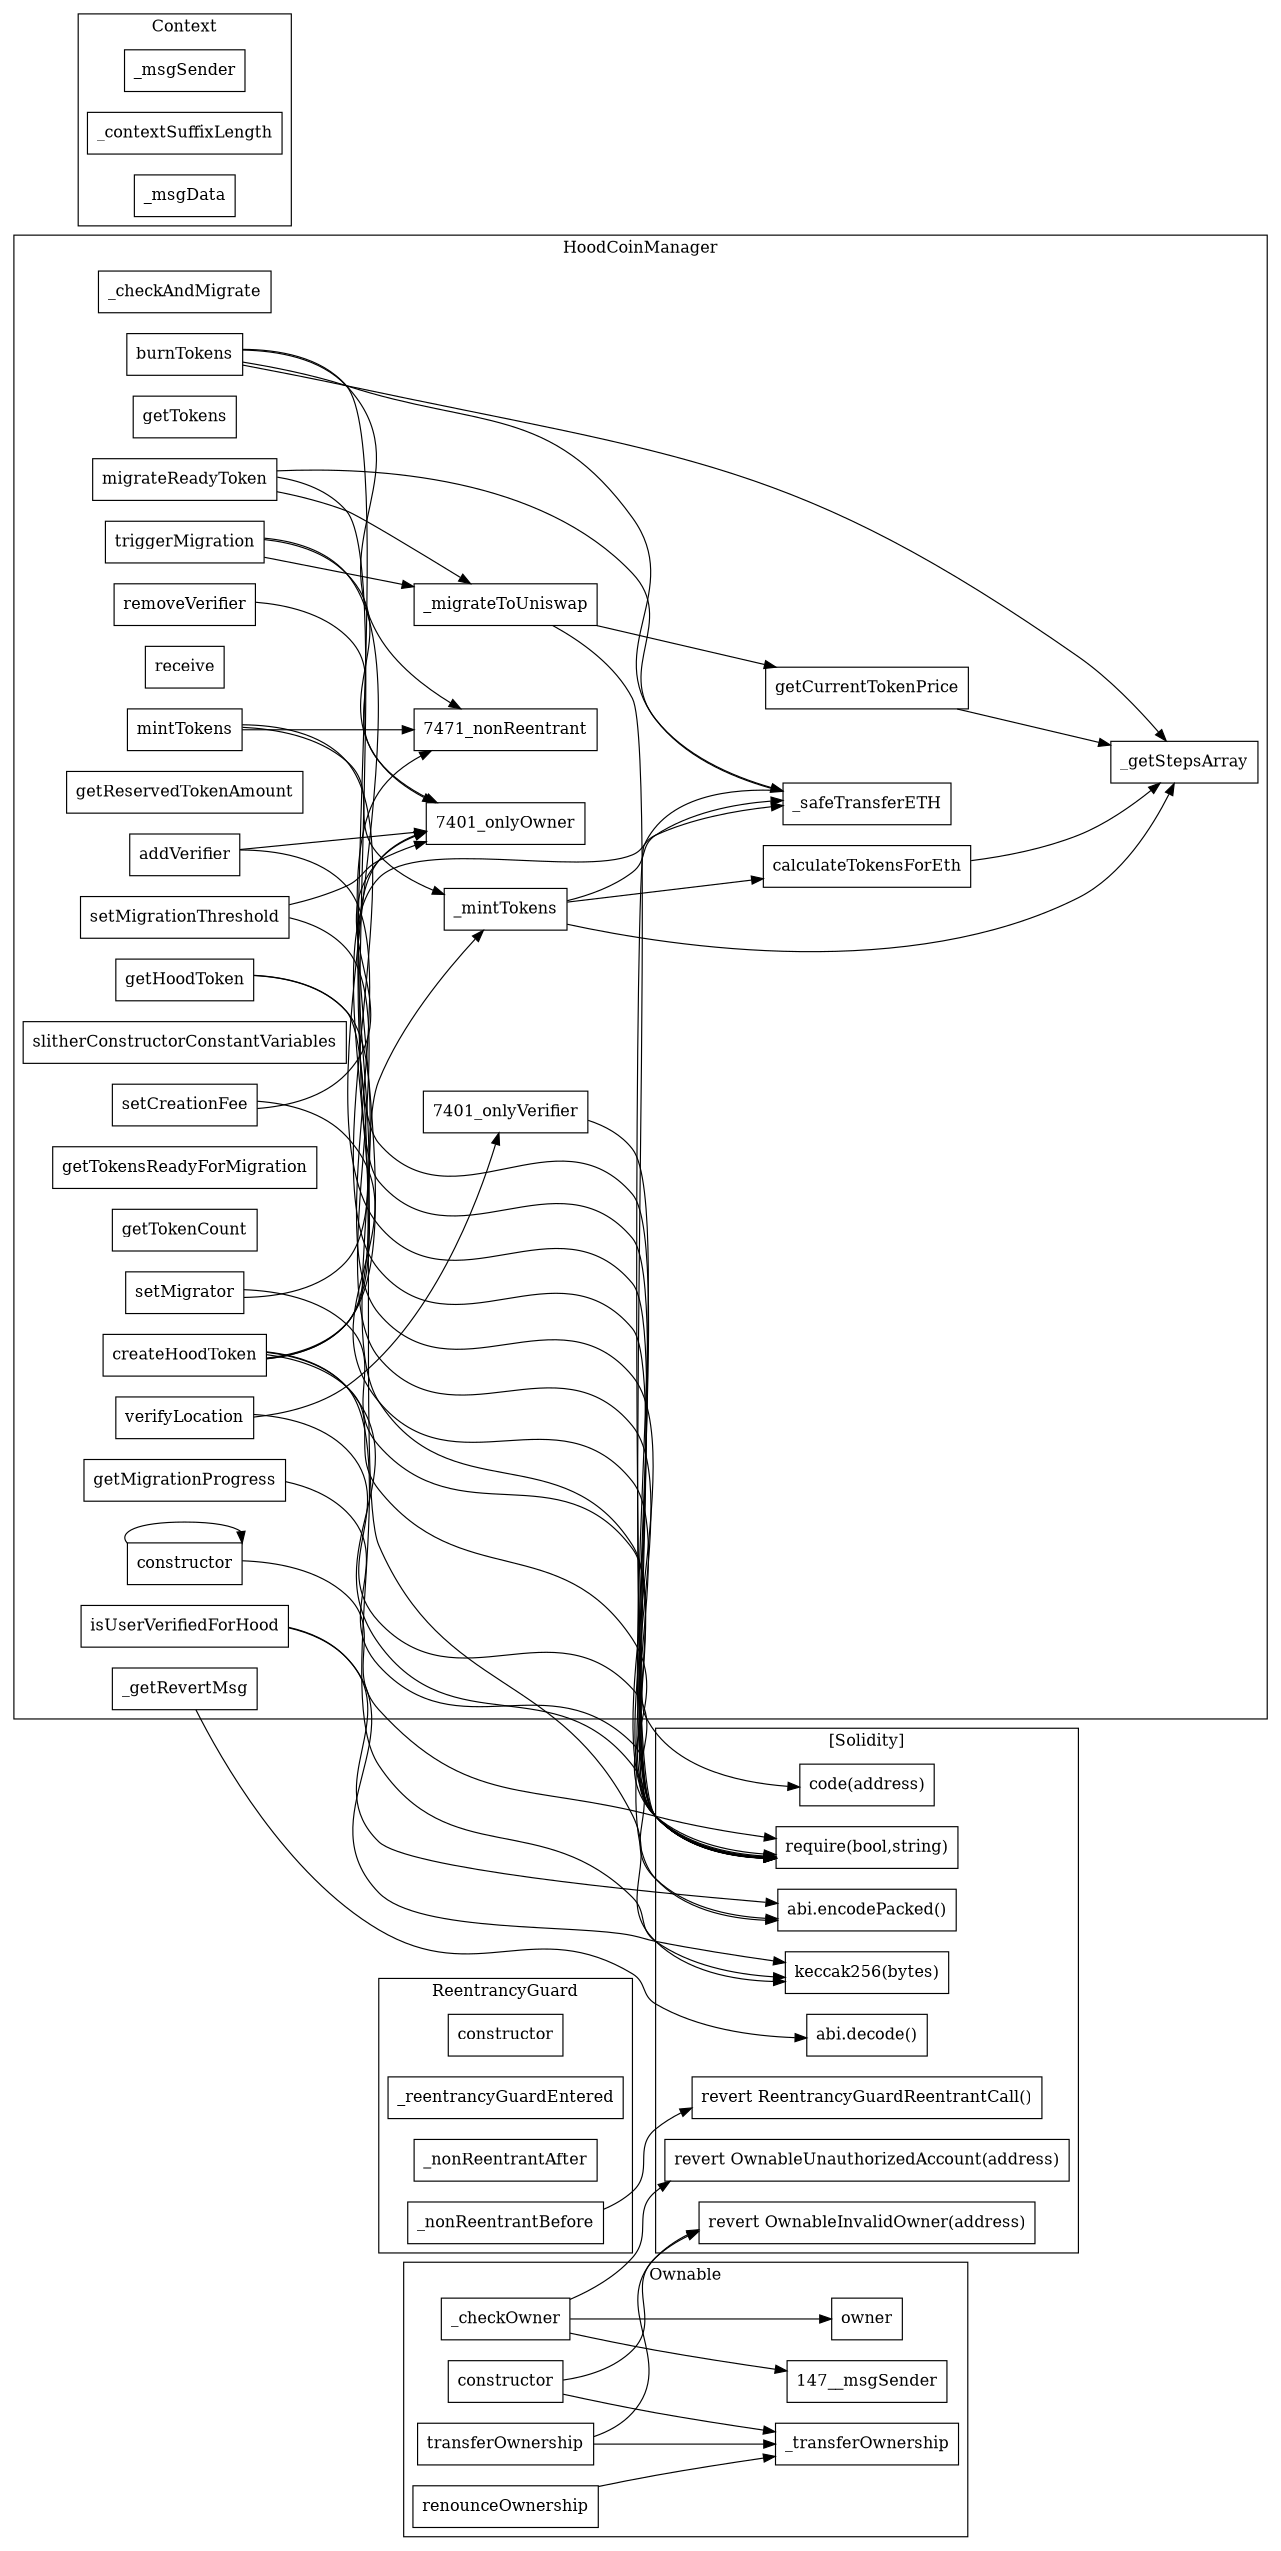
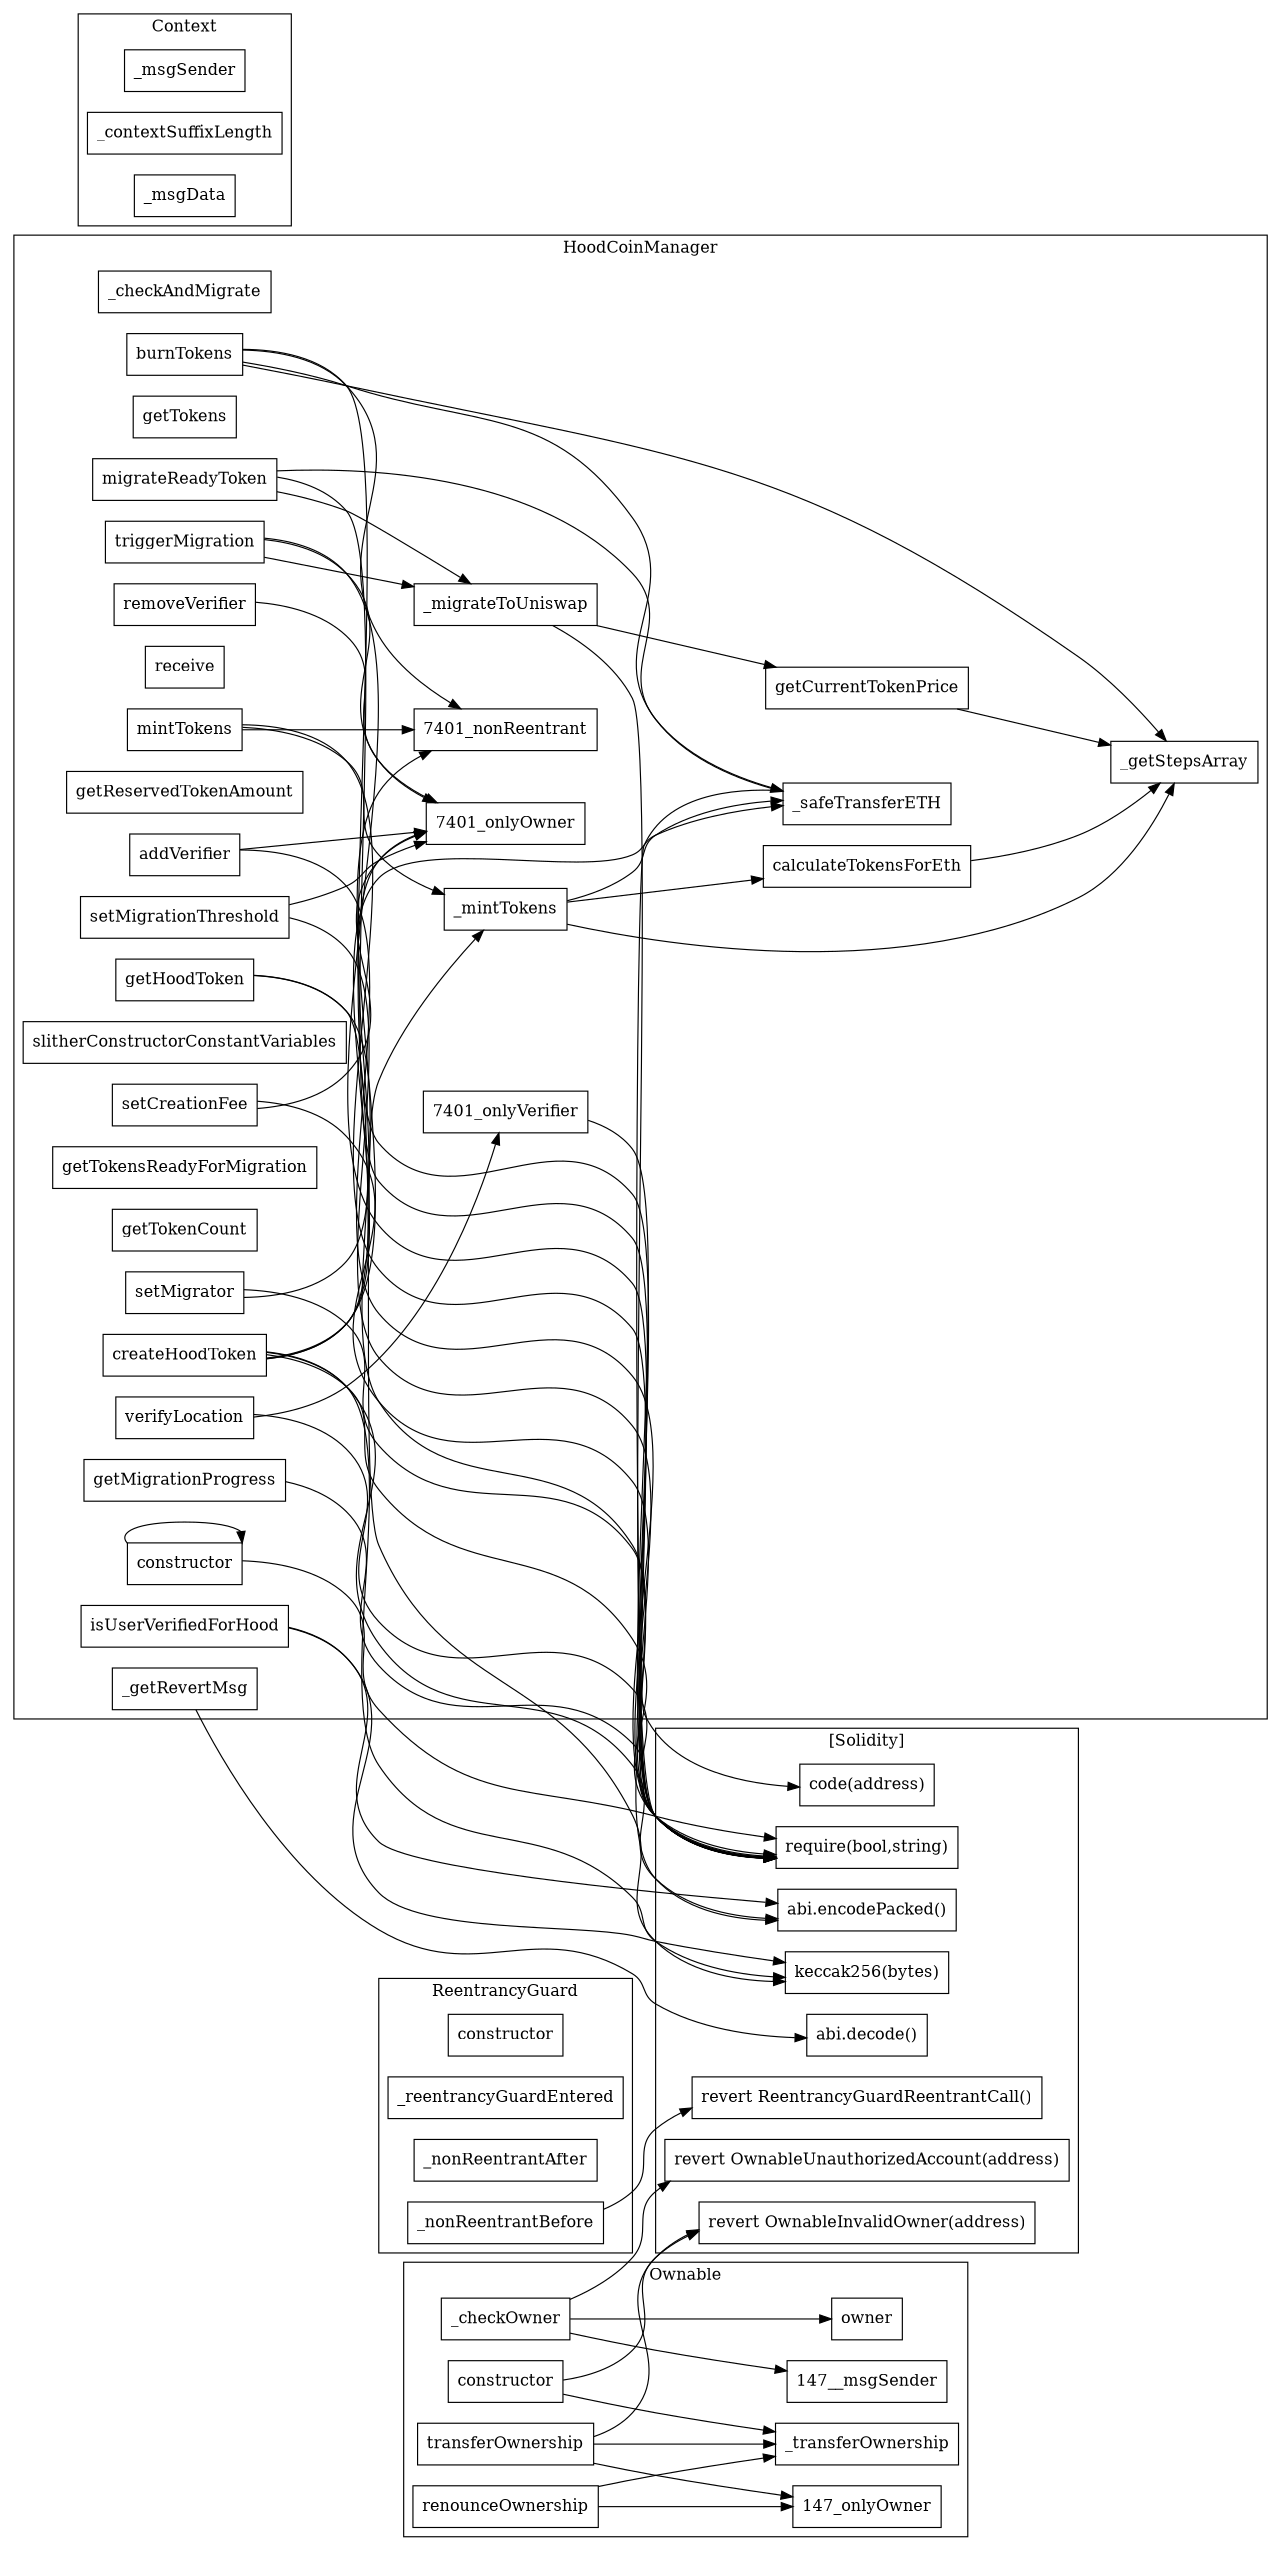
node "7471_nonReentrant": label "7471_nonReentrant" -> "7401_nonReentrant"
node "147_onlyOwner": added
